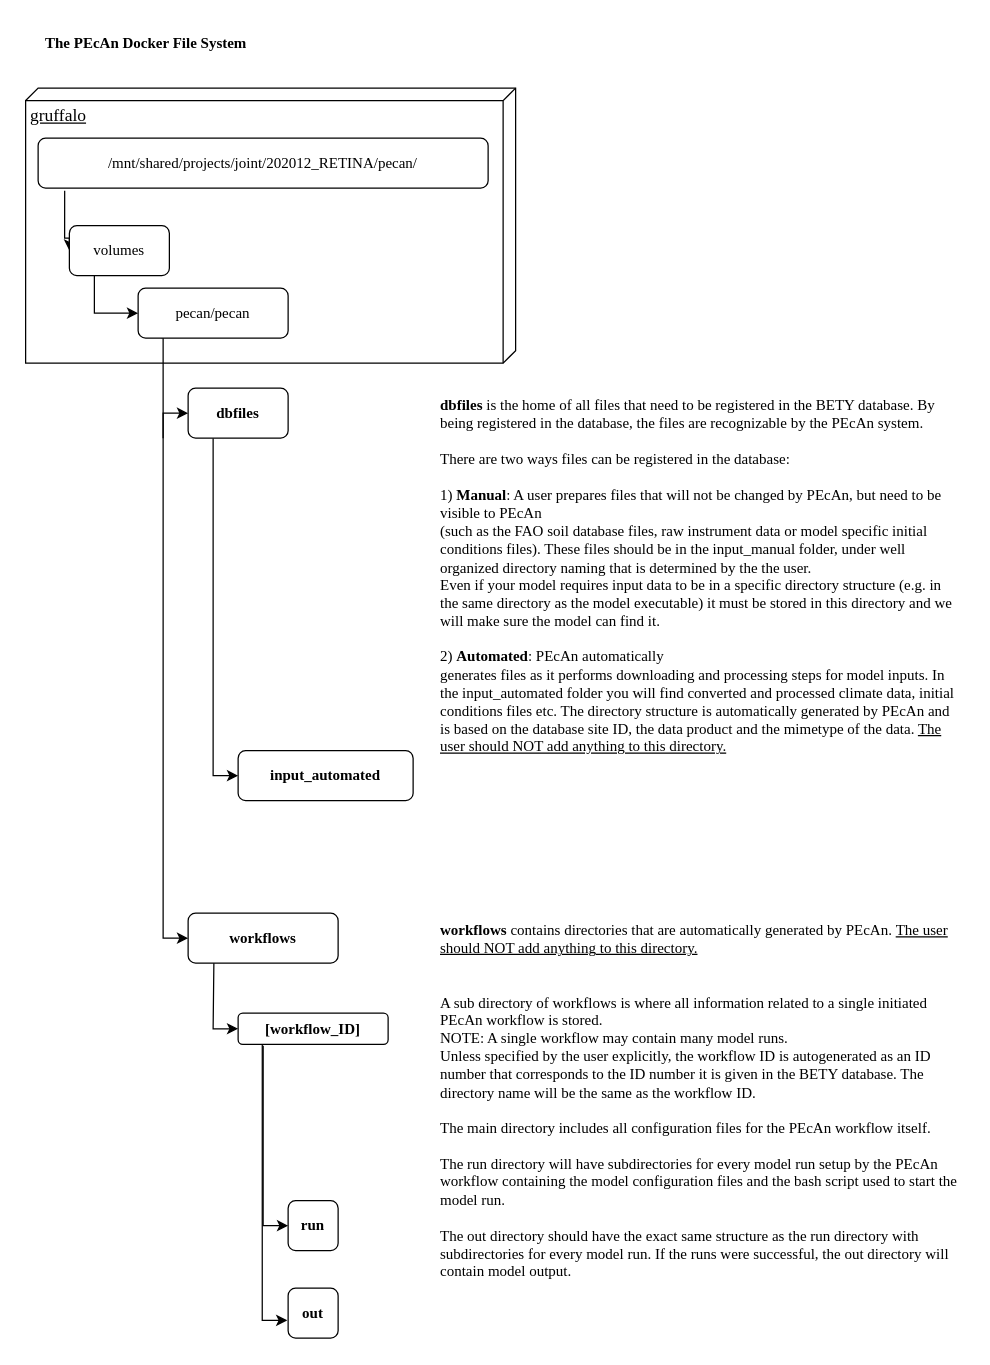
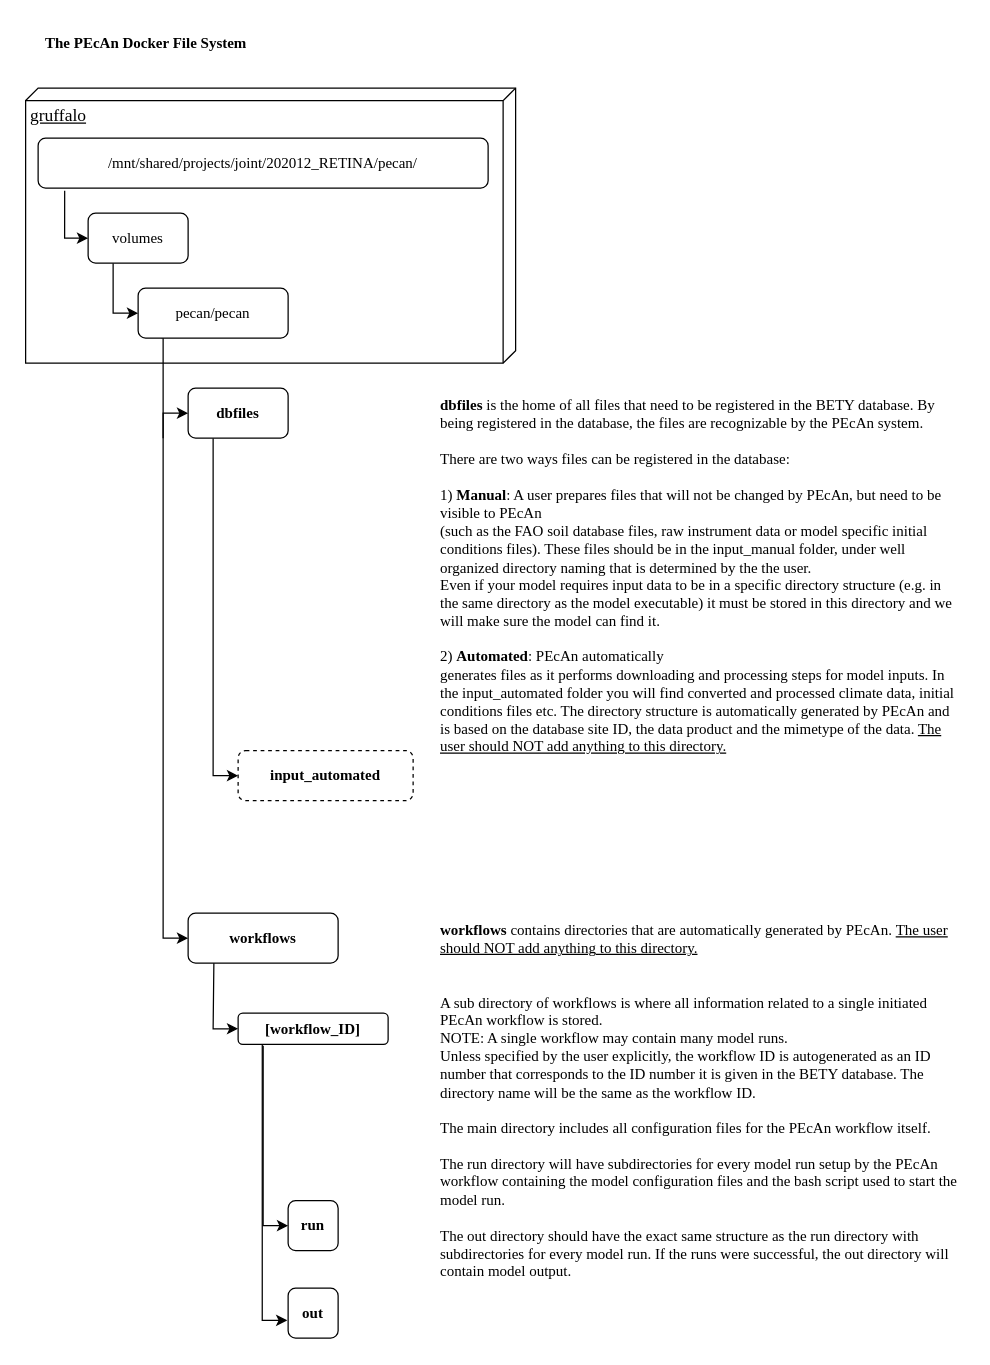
node "volumes": moved (119, 251) -> (138, 238)
node "input_automated": style solid -> dashed
